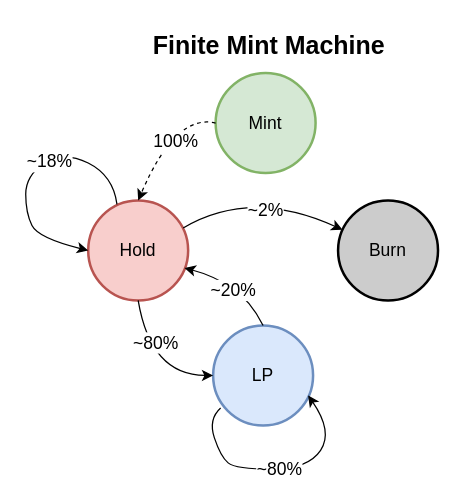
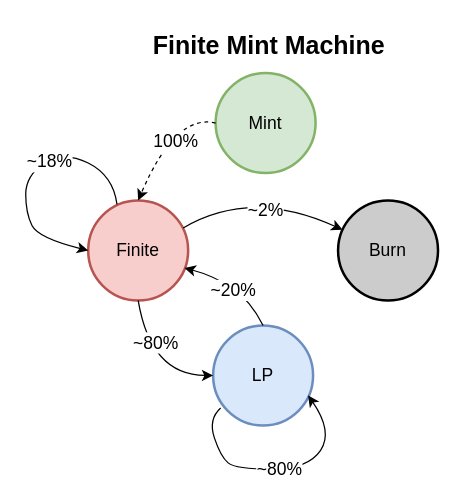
node "Hold": label "Hold" -> "Finite"
